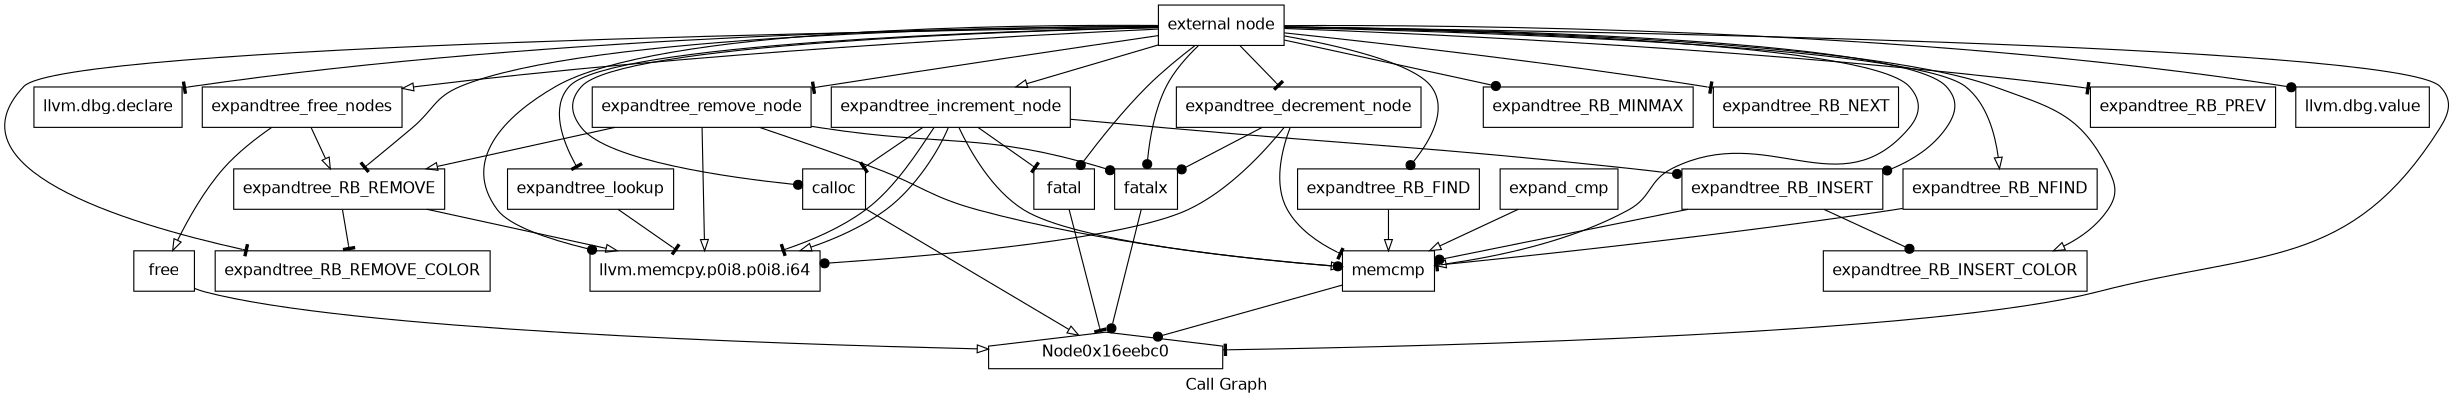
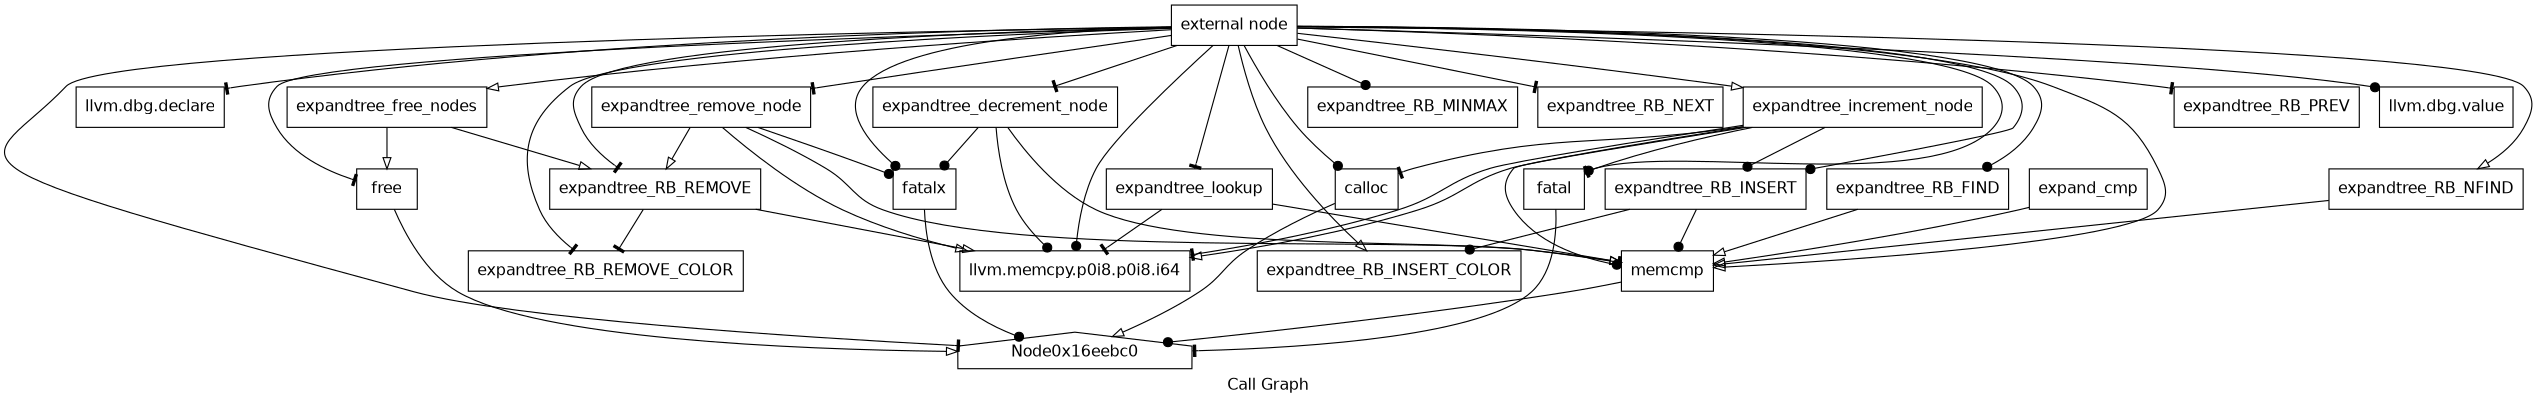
edge "external node" -> "free": added
edge "expandtree_lookup" -> "memcmp": added
edge "expandtree_RB_NFIND" -> "memcmp": arrowhead tee -> onormal
